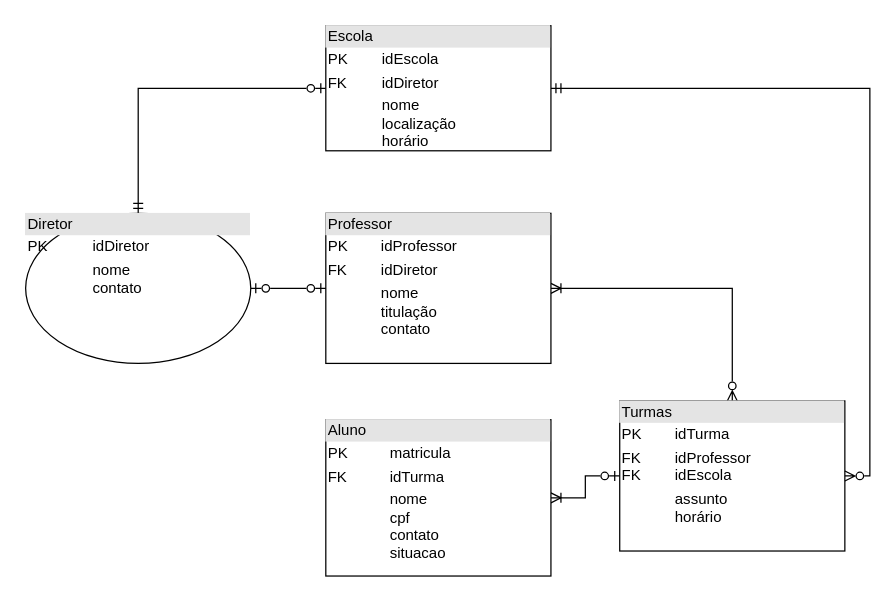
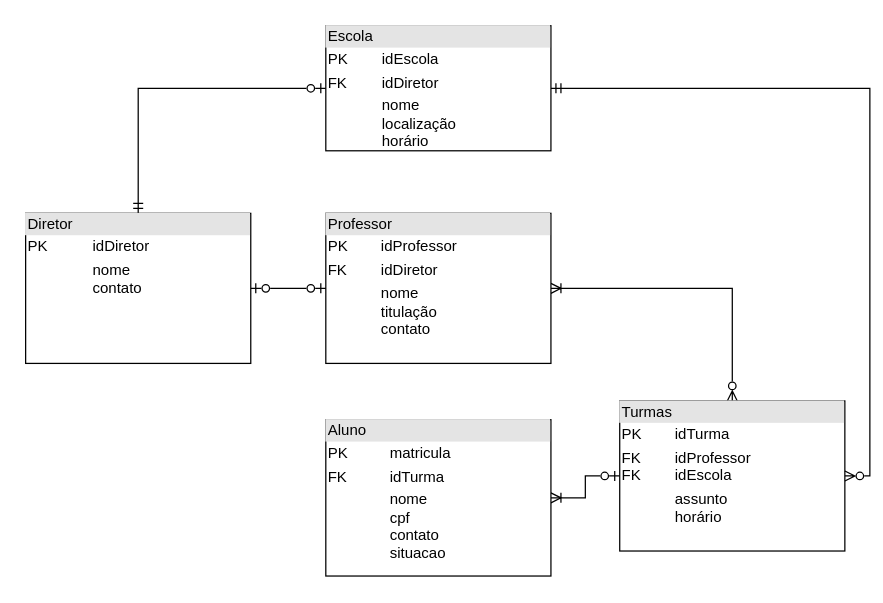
node "Diretor PK idDiretor nome contato": shape ellipse -> rectangle
